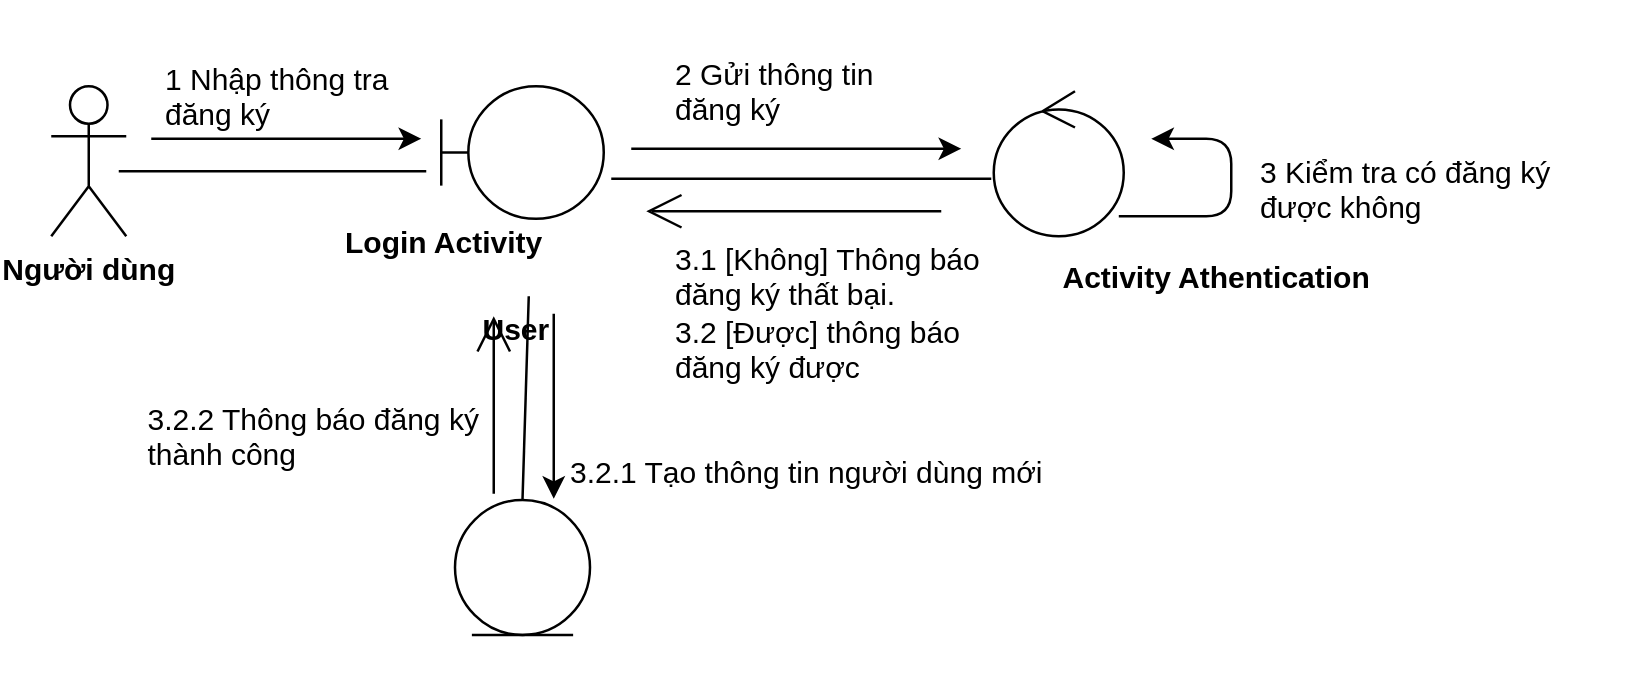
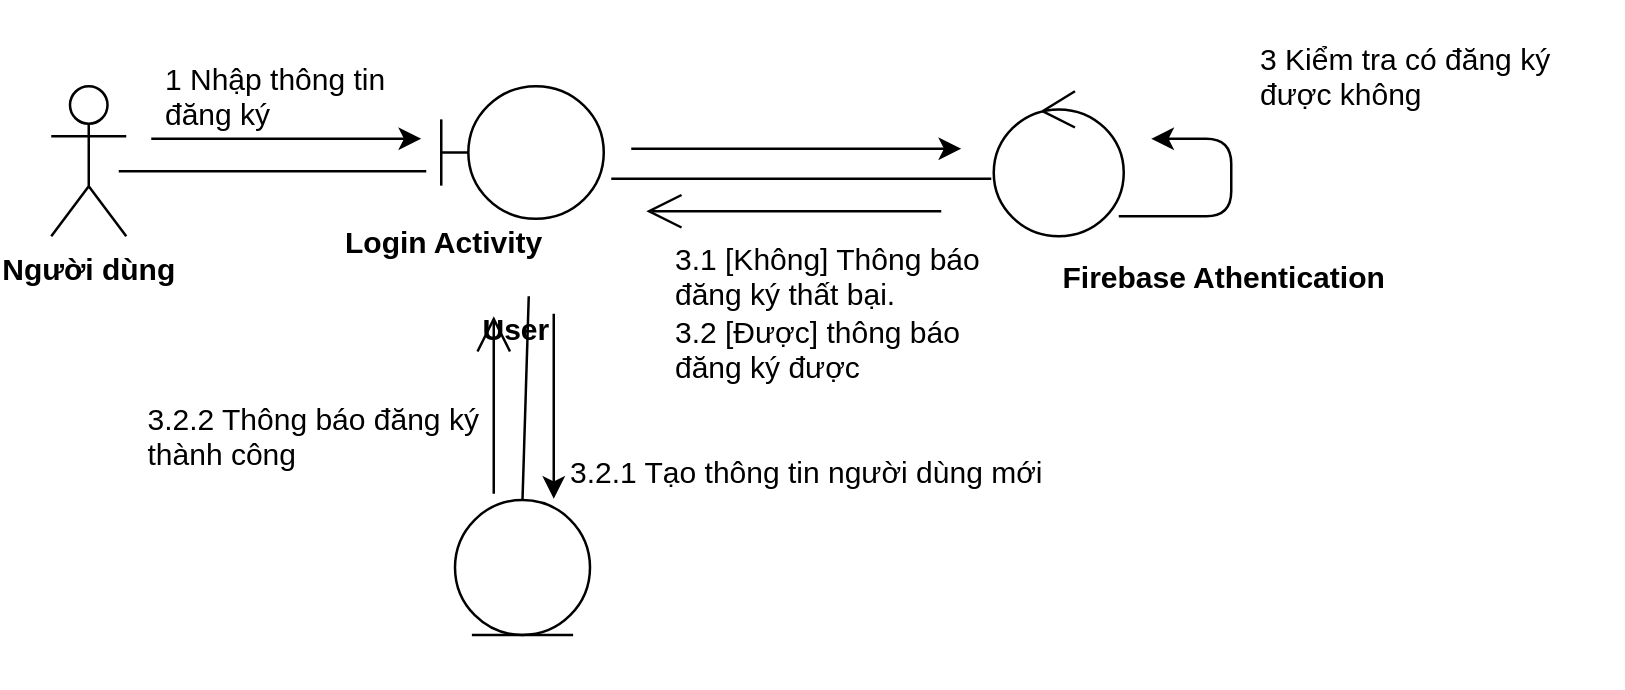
node "2 Gửi thông tin đăng ký": removed
node "1 Nhập thông tra đăng ký": label "1 Nhập thông tra đăng ký" -> "1 Nhập thông tin đăng ký"
node "3 Kiểm tra có đăng ký được không": moved (1414, 184) -> (1414, 71)
node "Activity Athentication": label "Activity Athentication" -> "Firebase Athentication"
